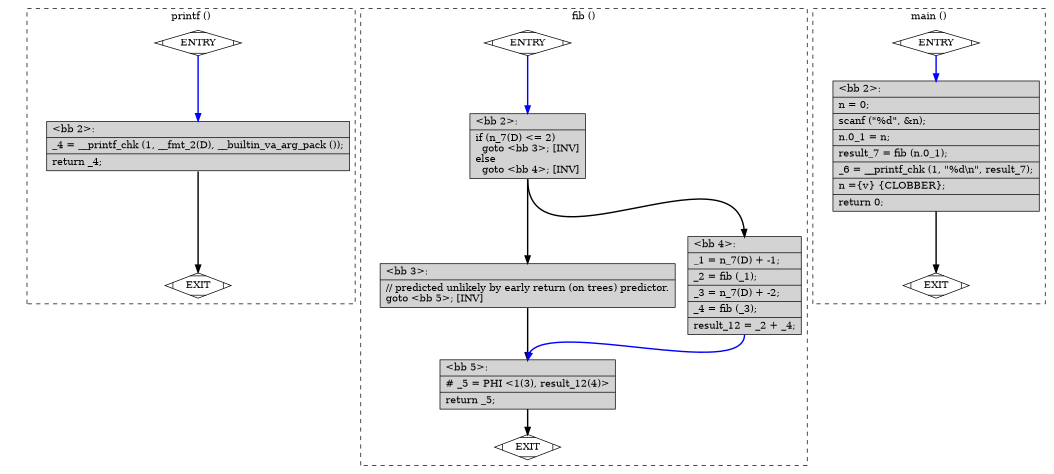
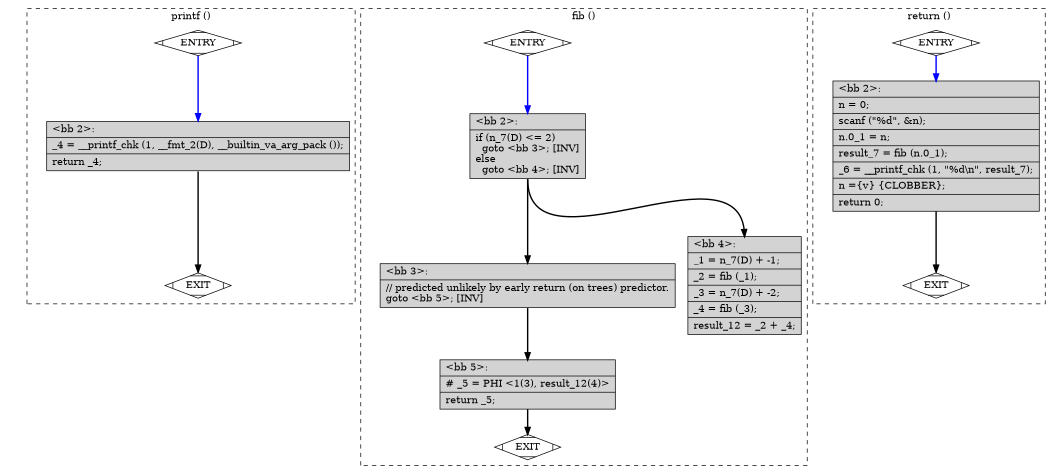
cluster "main ()": label "main ()" -> "return ()"
edge "<bb 4>:" -> "<bb 5>:": removed
